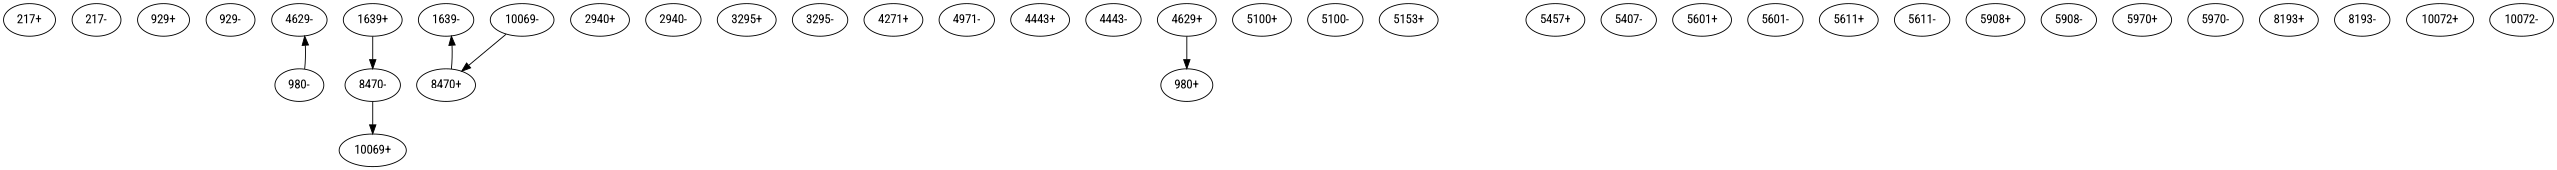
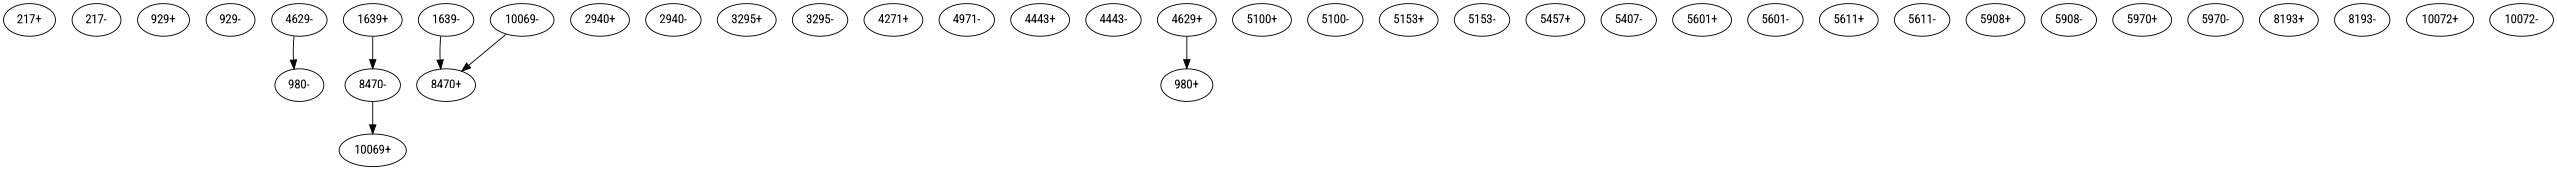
node "5153-": added
edge "980-" -> "4629-": reversed
edge "8470+" -> "1639-": reversed
